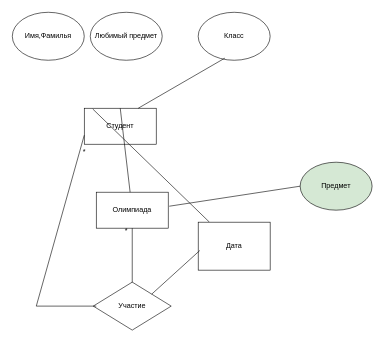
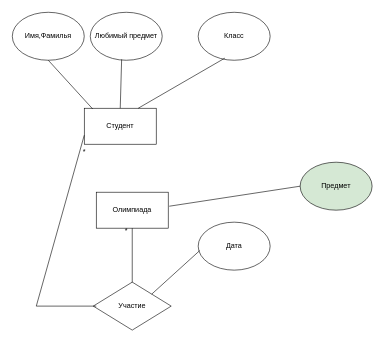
edge "Студент" -- "Олимпиада": now "Студент" -- "Любимый предмет"
edge "Студент" -- "Дата": now "Студент" -- "Имя,Фамилья"
node "Дата": shape rectangle -> ellipse
